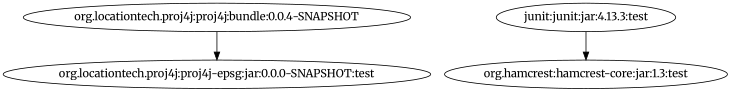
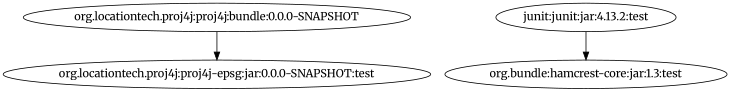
node "org.locationtech.proj4j:proj4j:bundle:0.0.4-SNAPSHOT": label "org.locationtech.proj4j:proj4j:bundle:0.0.4-SNAPSHOT" -> "org.locationtech.proj4j:proj4j:bundle:0.0.0-SNAPSHOT"
node "junit:junit:jar:4.13.3:test": label "junit:junit:jar:4.13.3:test" -> "junit:junit:jar:4.13.2:test"
node "org.hamcrest:hamcrest-core:jar:1.3:test": label "org.hamcrest:hamcrest-core:jar:1.3:test" -> "org.bundle:hamcrest-core:jar:1.3:test"
